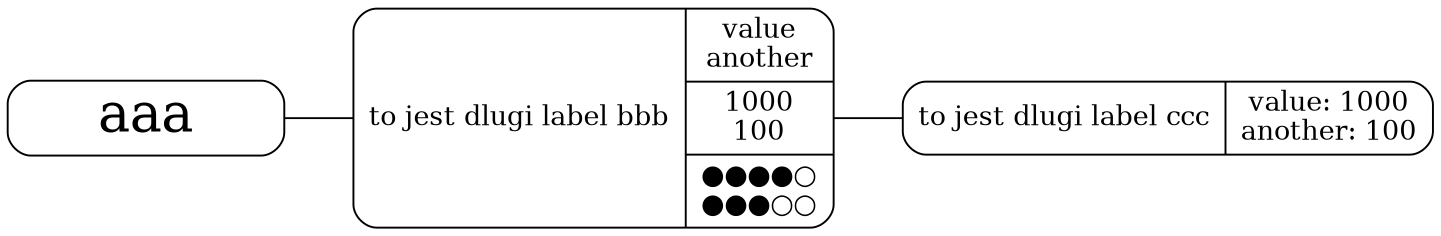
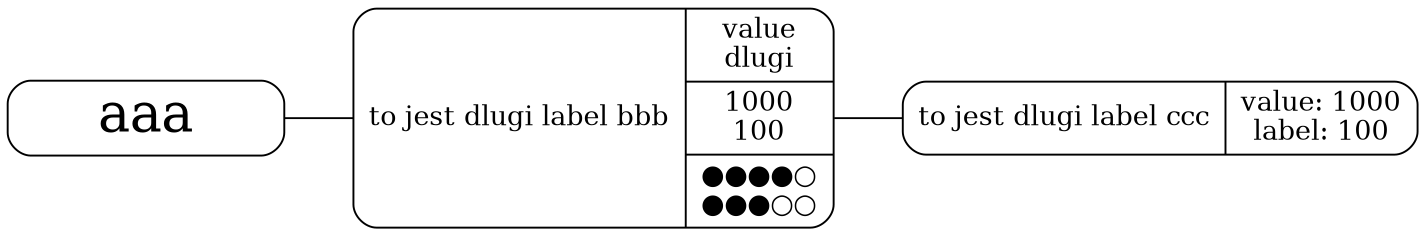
node "to jest dlugi label bbb": text "another" -> "dlugi"
node "to jest dlugi label ccc": text "another: 100" -> "label: 100"
